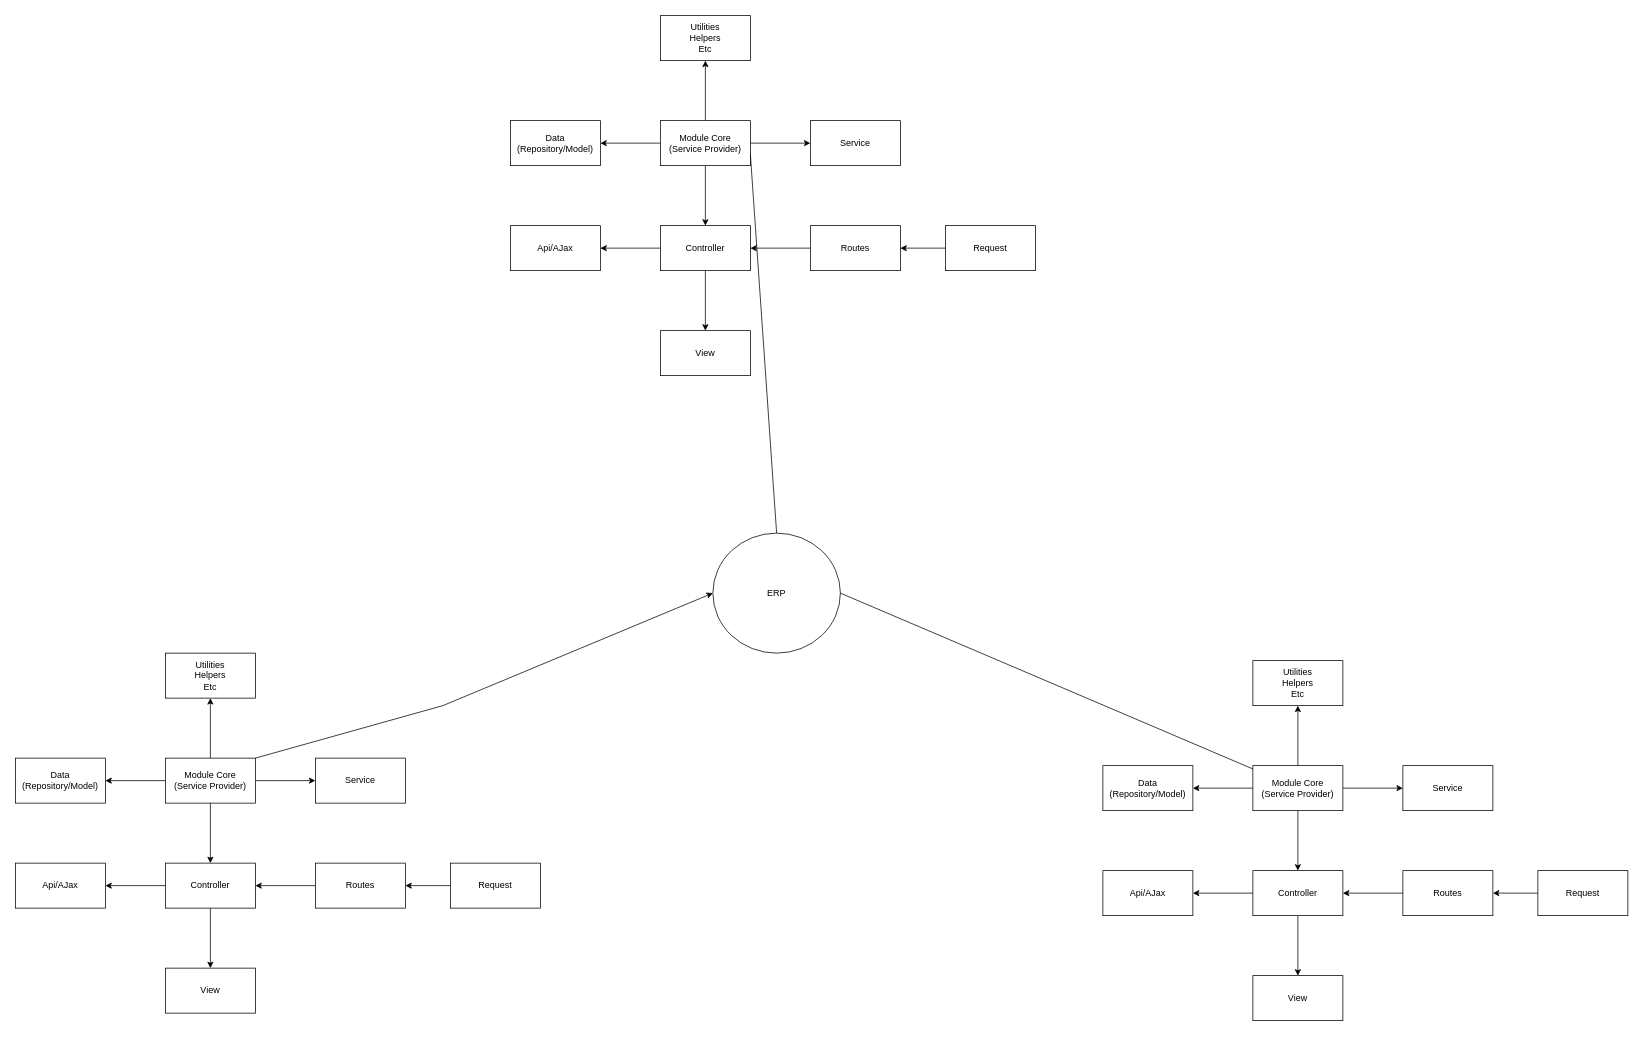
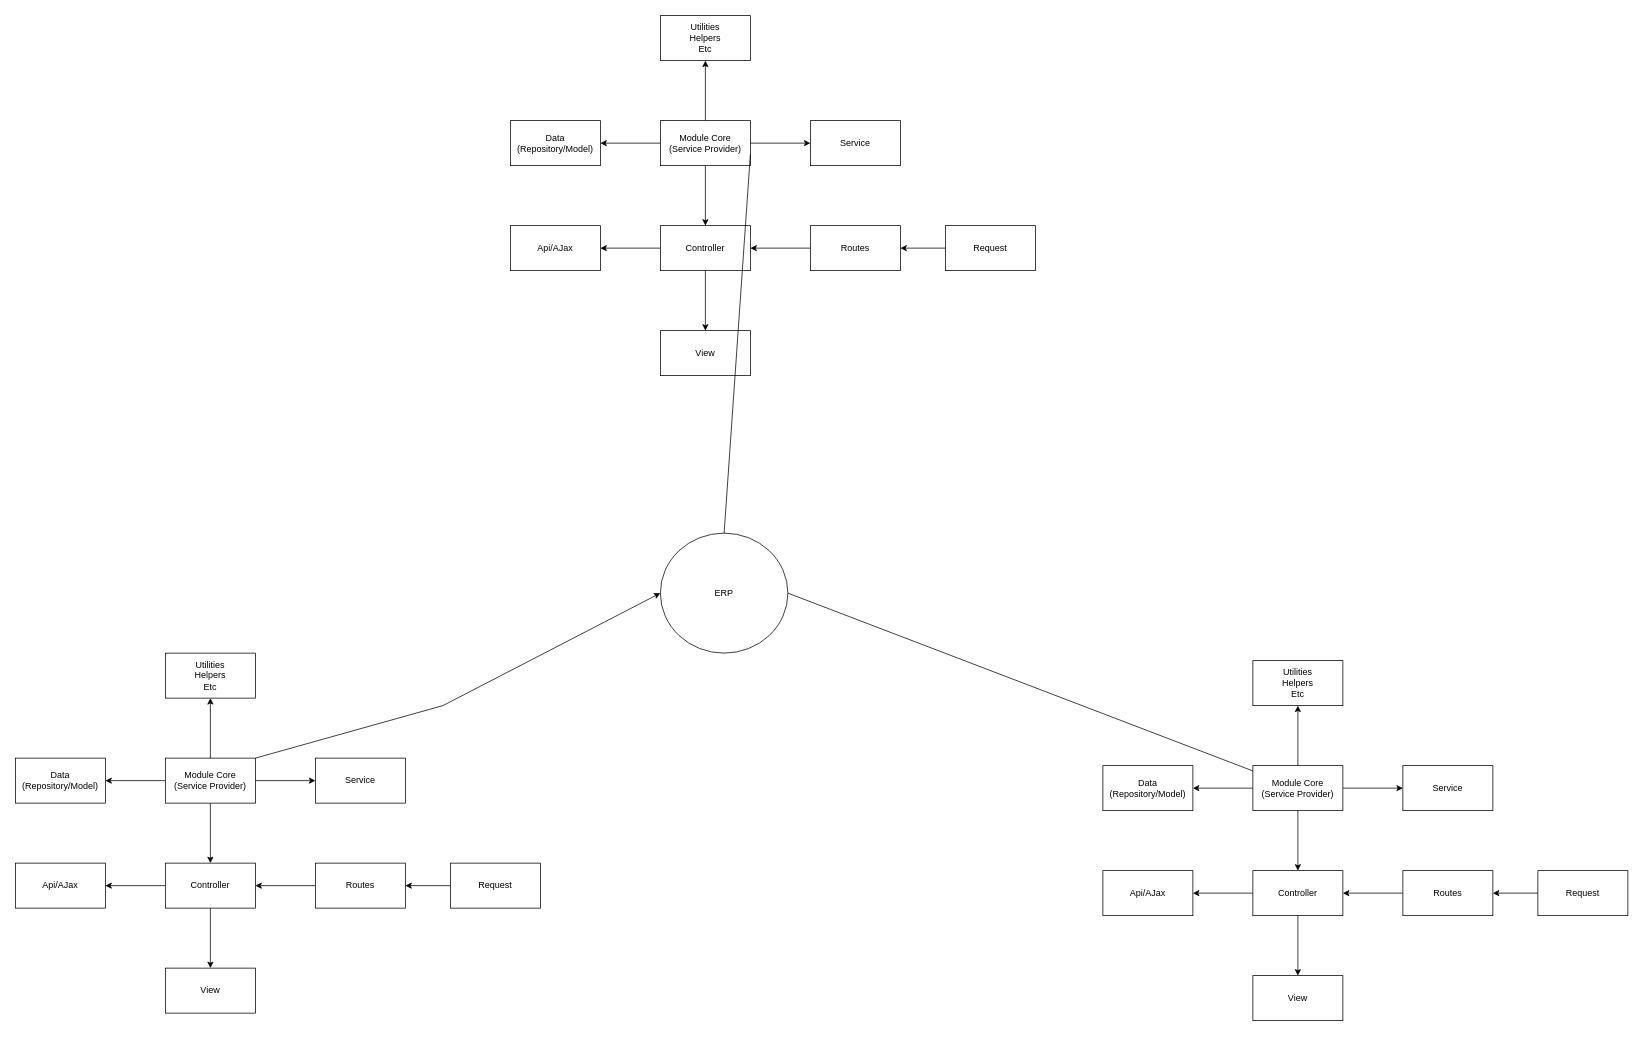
node "ERP": moved (777, 593) -> (724, 593)
